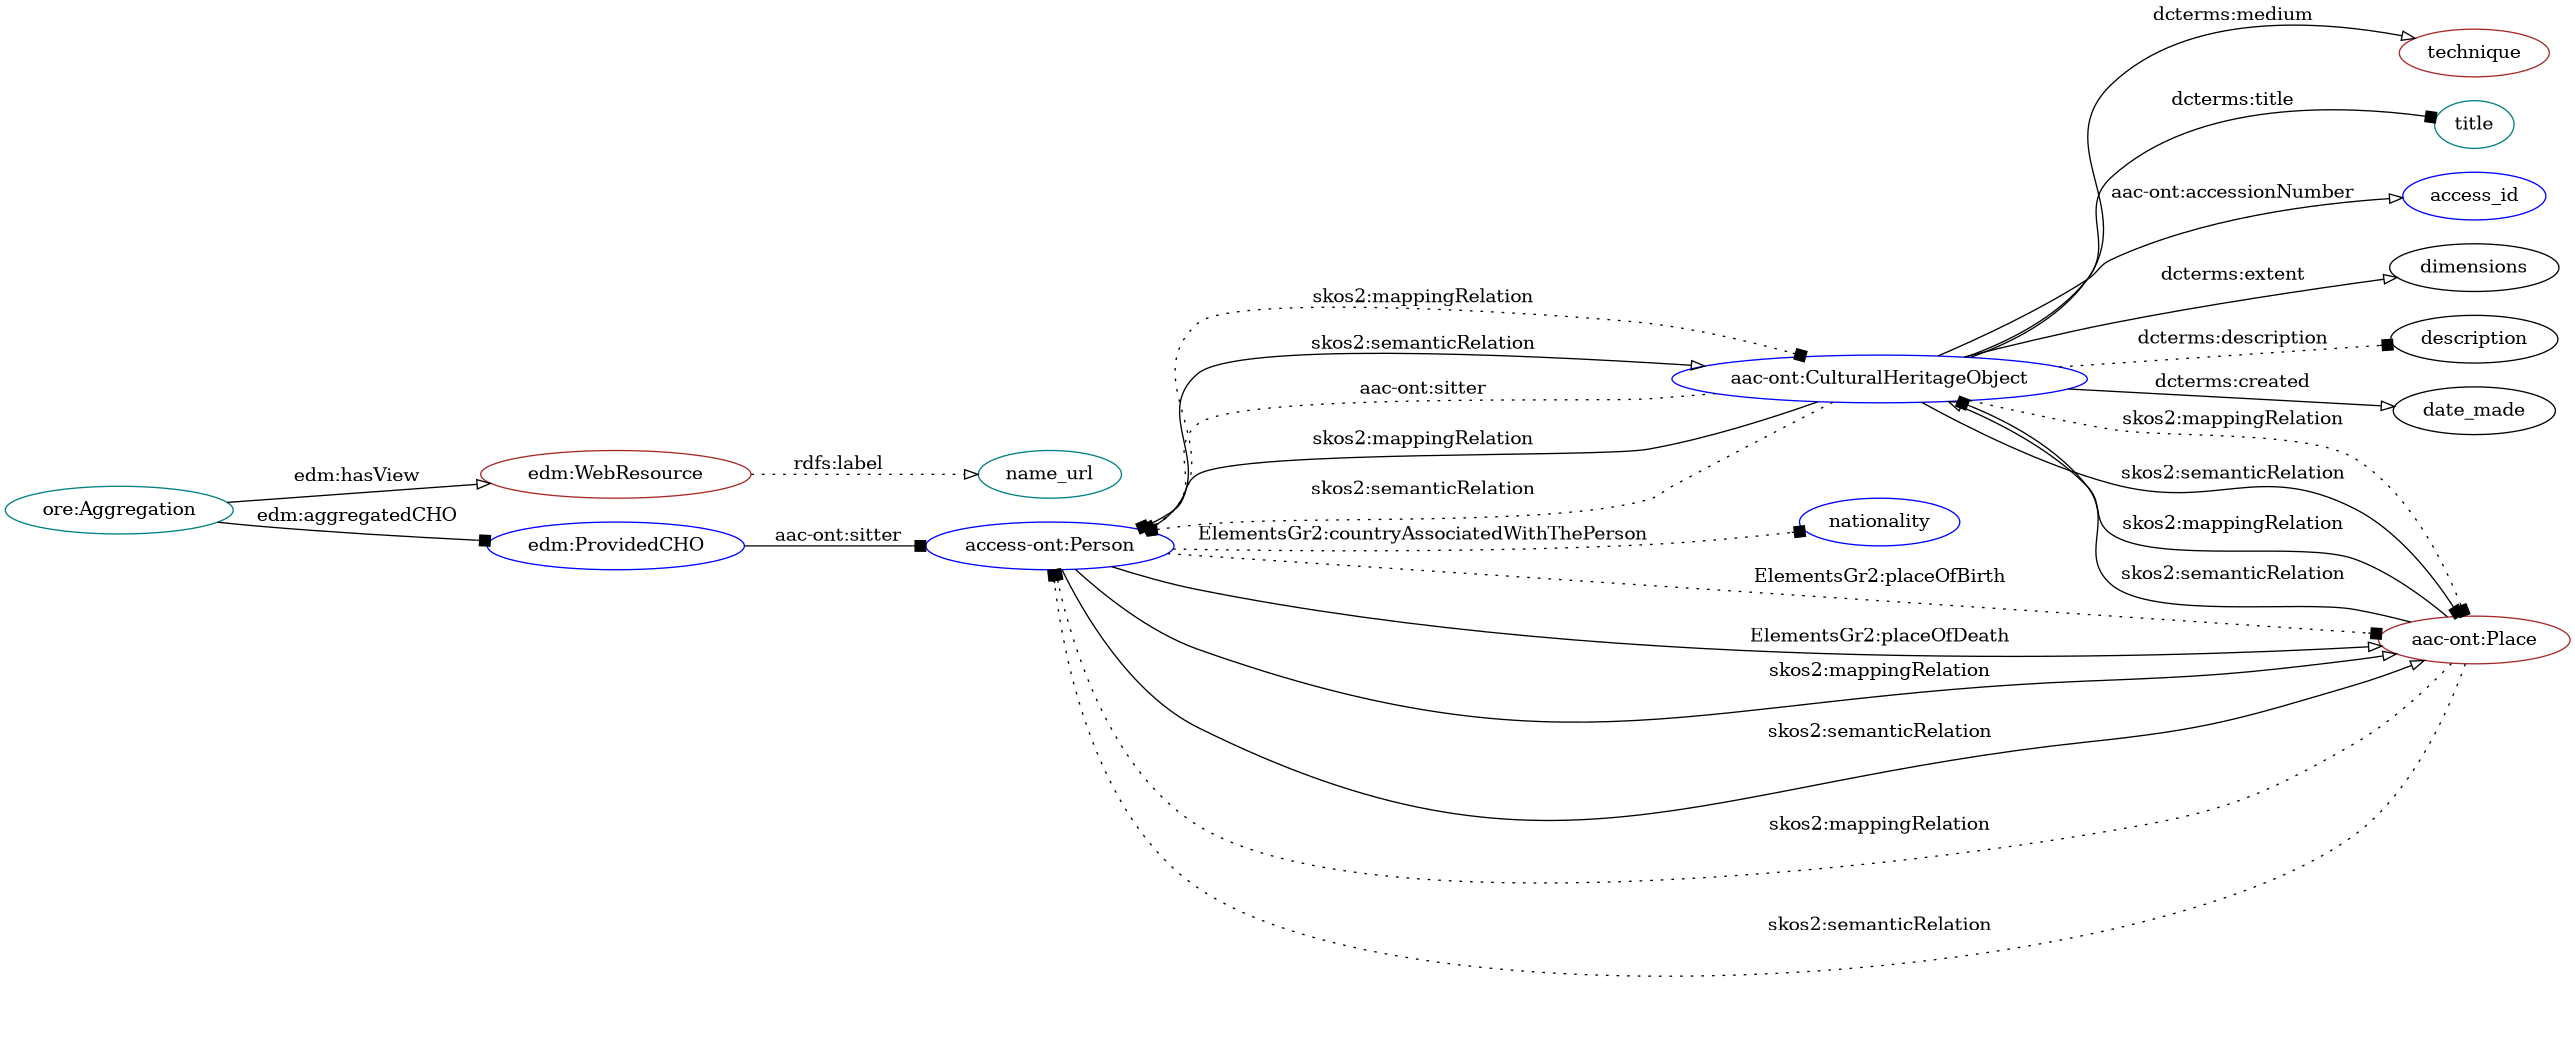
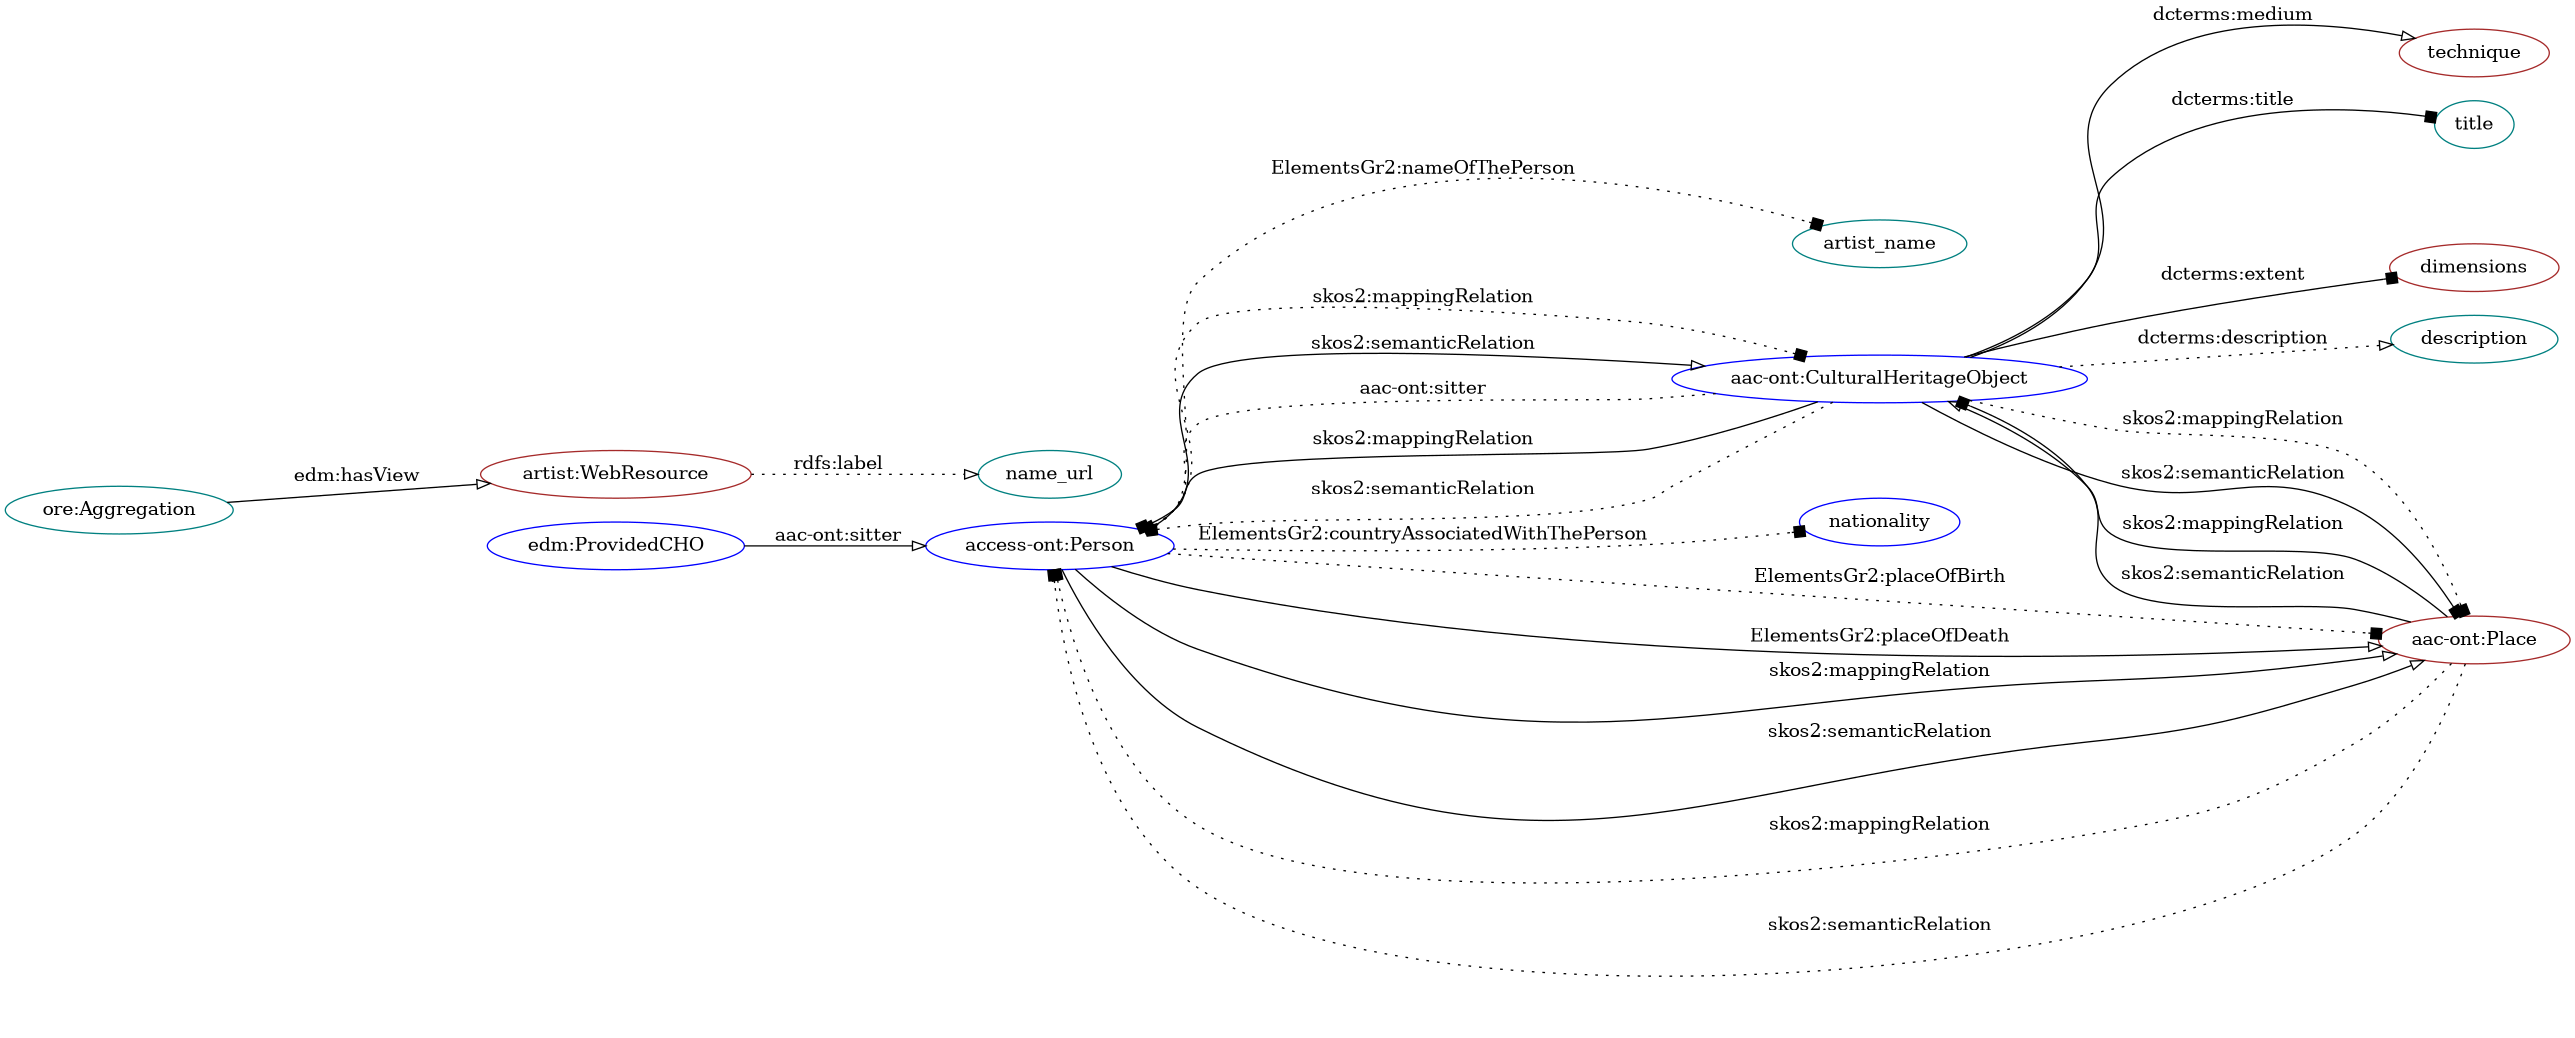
node "access_id": removed
node "artist_name": added
node "dimensions": color black -> brown
edge "aac-ont:CulturalHeritageObject" -> "dimensions": arrowhead onormal -> box
node "description": color black -> teal
edge "aac-ont:CulturalHeritageObject" -> "description": arrowhead box -> onormal
node "date_made": removed
node "edm:WebResource": label "edm:WebResource" -> "artist:WebResource"
edge "ore:Aggregation" -> "edm:ProvidedCHO": removed, label "edm:aggregatedCHO"
edge "edm:ProvidedCHO" -> "access-ont:Person": arrowhead box -> onormal
